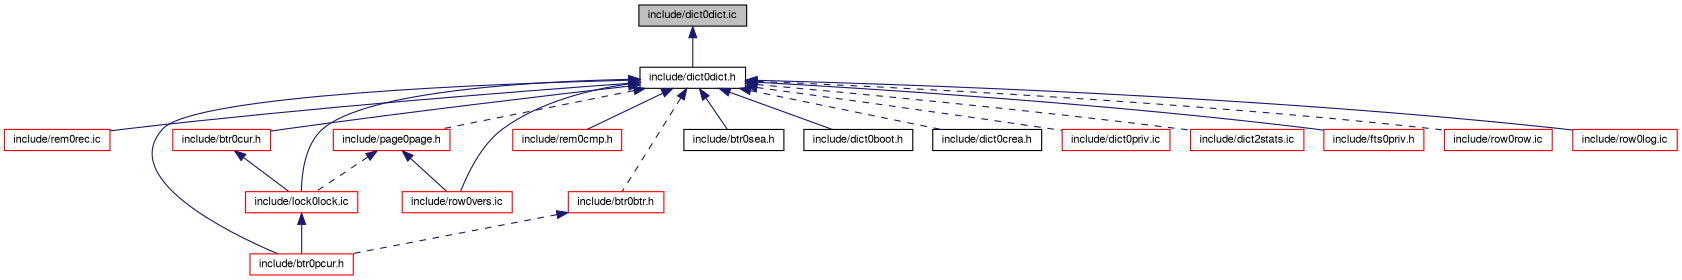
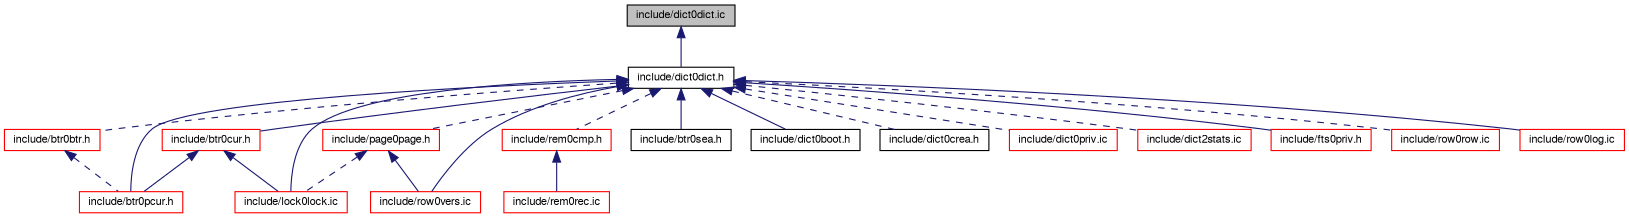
edge "include/rem0rec.ic" -> "include/dict0dict.h": now "include/rem0rec.ic" -> "include/rem0cmp.h"
edge "include/rem0cmp.h" -> "include/dict0dict.h": style solid -> dashed
edge "include/btr0pcur.h" -> "include/lock0lock.ic": now "include/btr0pcur.h" -> "include/btr0cur.h"
